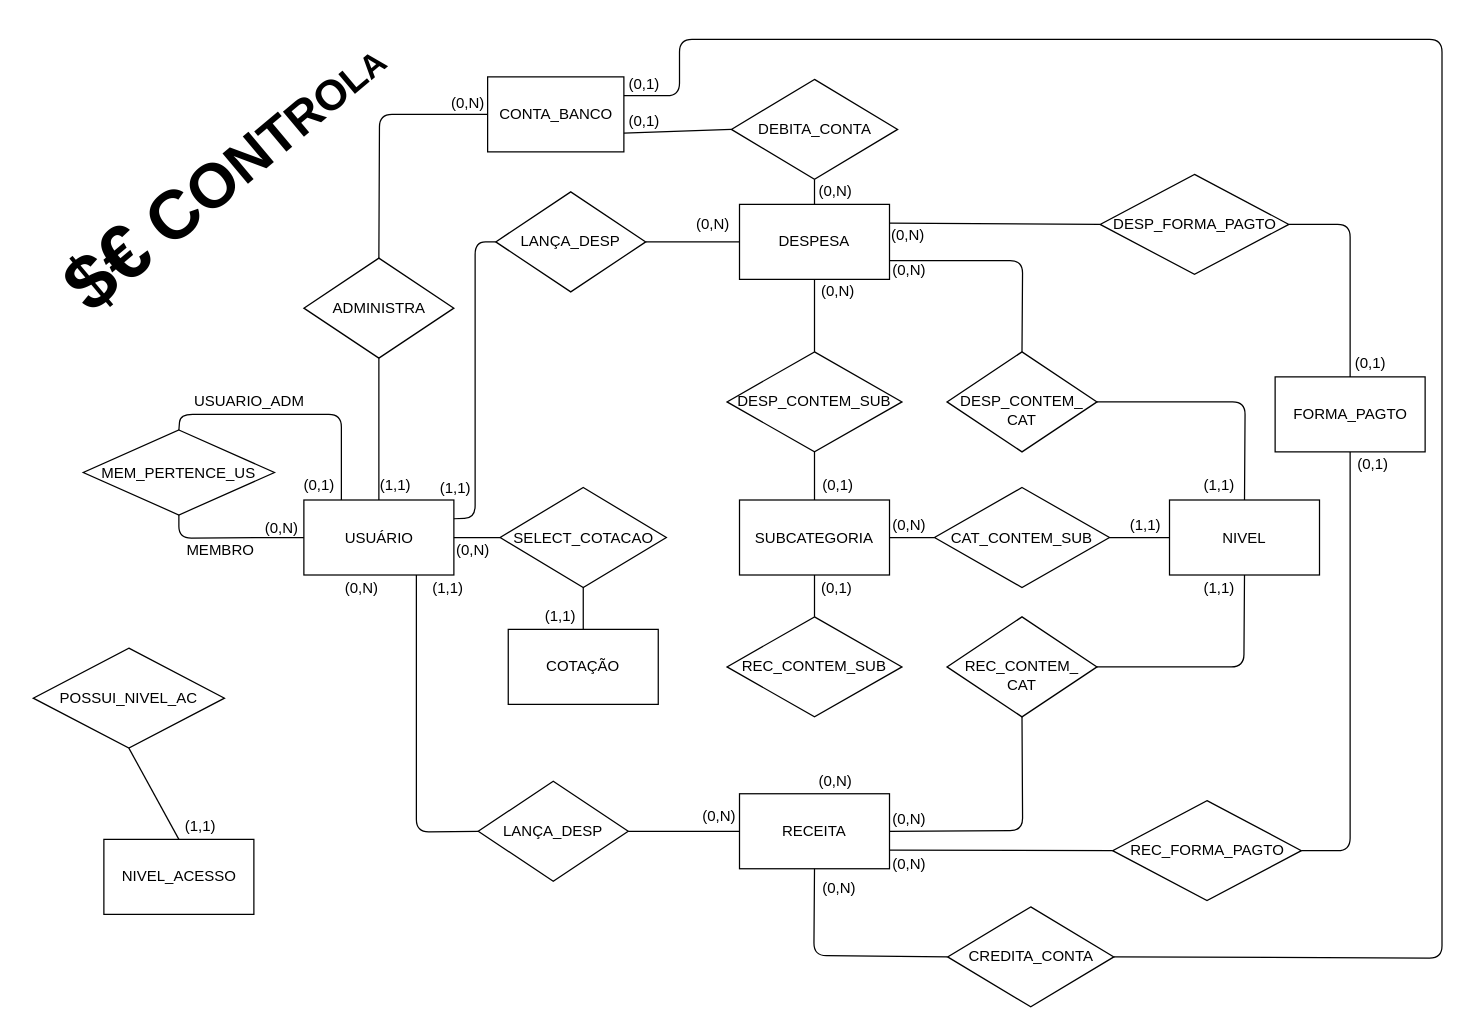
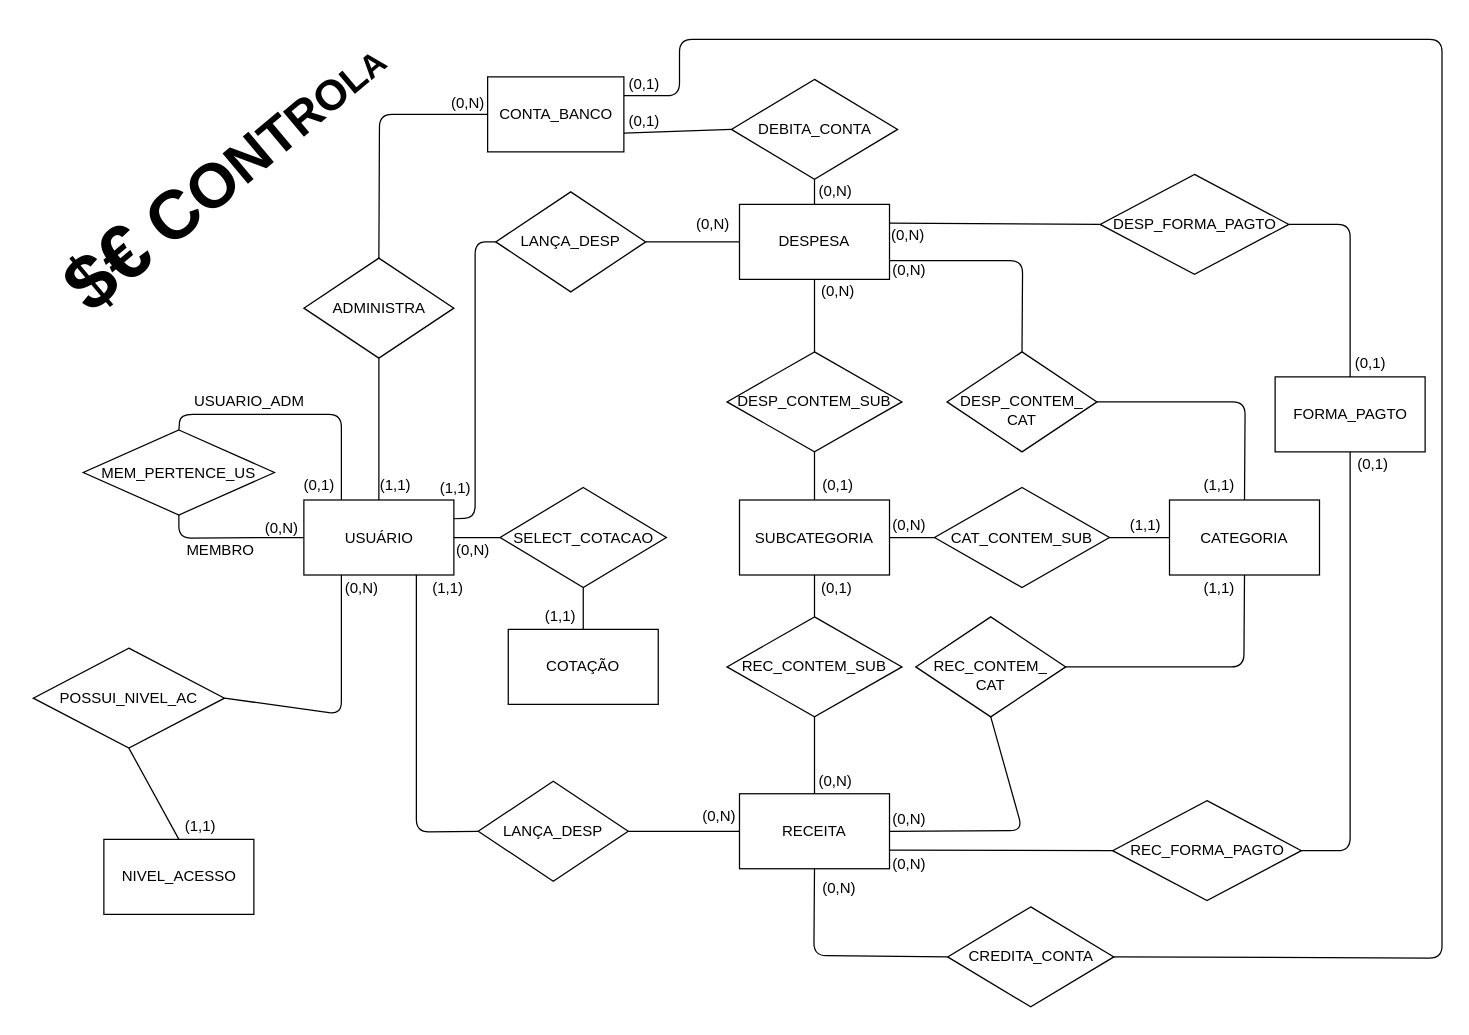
node "NIVEL": label "NIVEL" -> "CATEGORIA"
node "REC_CONTEM_ CAT": moved (1022, 667) -> (991, 667)
edge "USUÁRIO" -- "POSSUI_NIVEL_AC": added
edge "REC_CONTEM_SUB" -- "RECEITA": added
